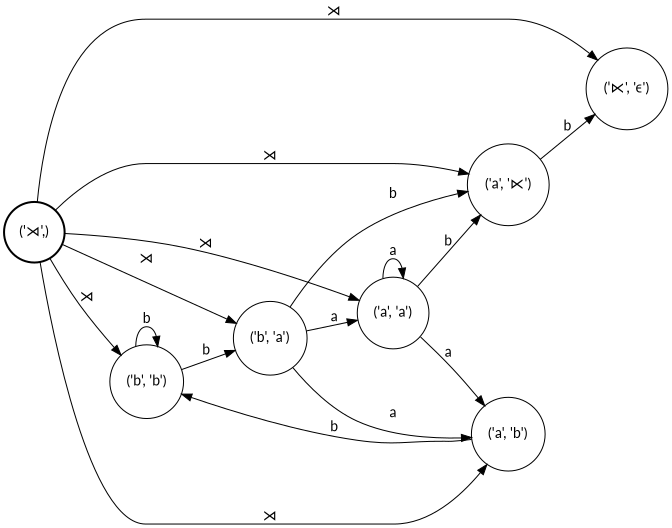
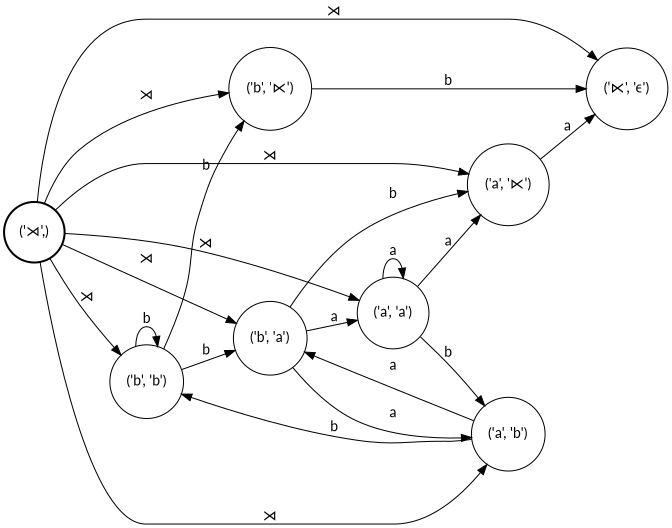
node "('b', '⋉')": added
edge "('a', '⋉')" -> "('⋉', 'ϵ')": label "b" -> "a"
edge "('a', 'a')" -> "('a', '⋉')": label "b" -> "a"
edge "('a', 'a')" -> "('a', 'b')": label "a" -> "b"
edge "('a', 'b')" -> "('b', 'a')": added, label "a"
